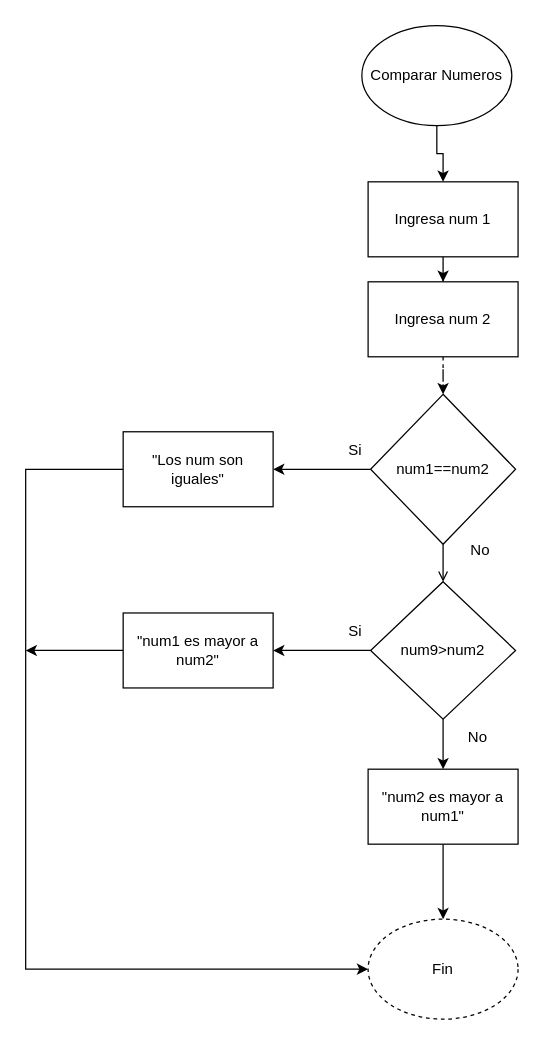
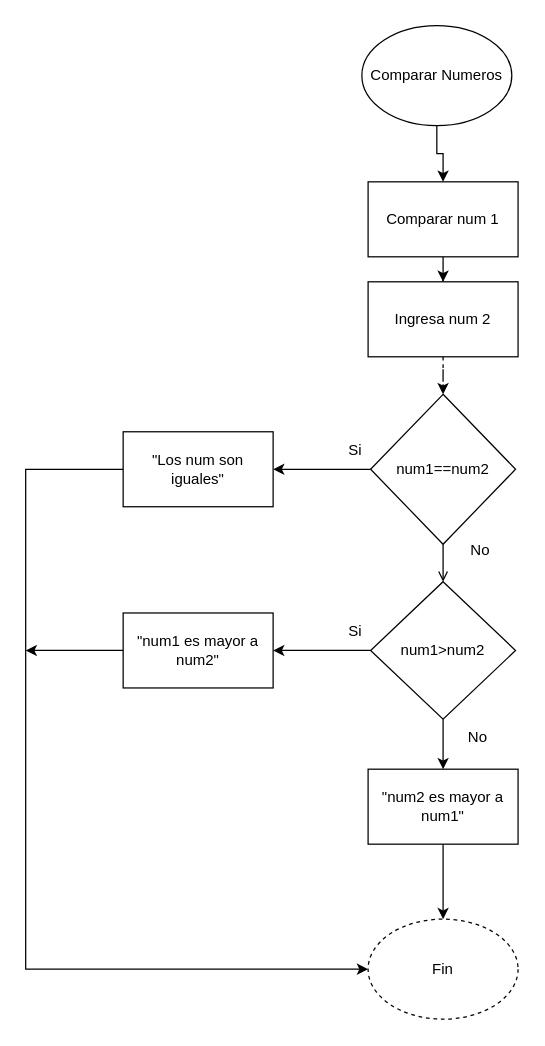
node "Ingresa num 1": label "Ingresa num 1" -> "Comparar num 1"
node "num9>num2": label "num9>num2" -> "num1>num2"
